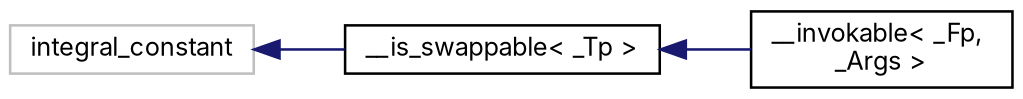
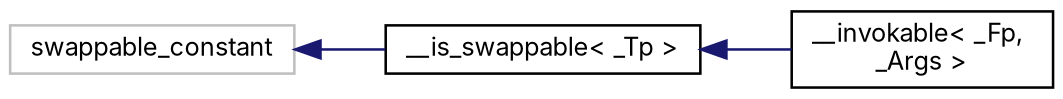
node "integral_constant": label "integral_constant" -> "swappable_constant"
